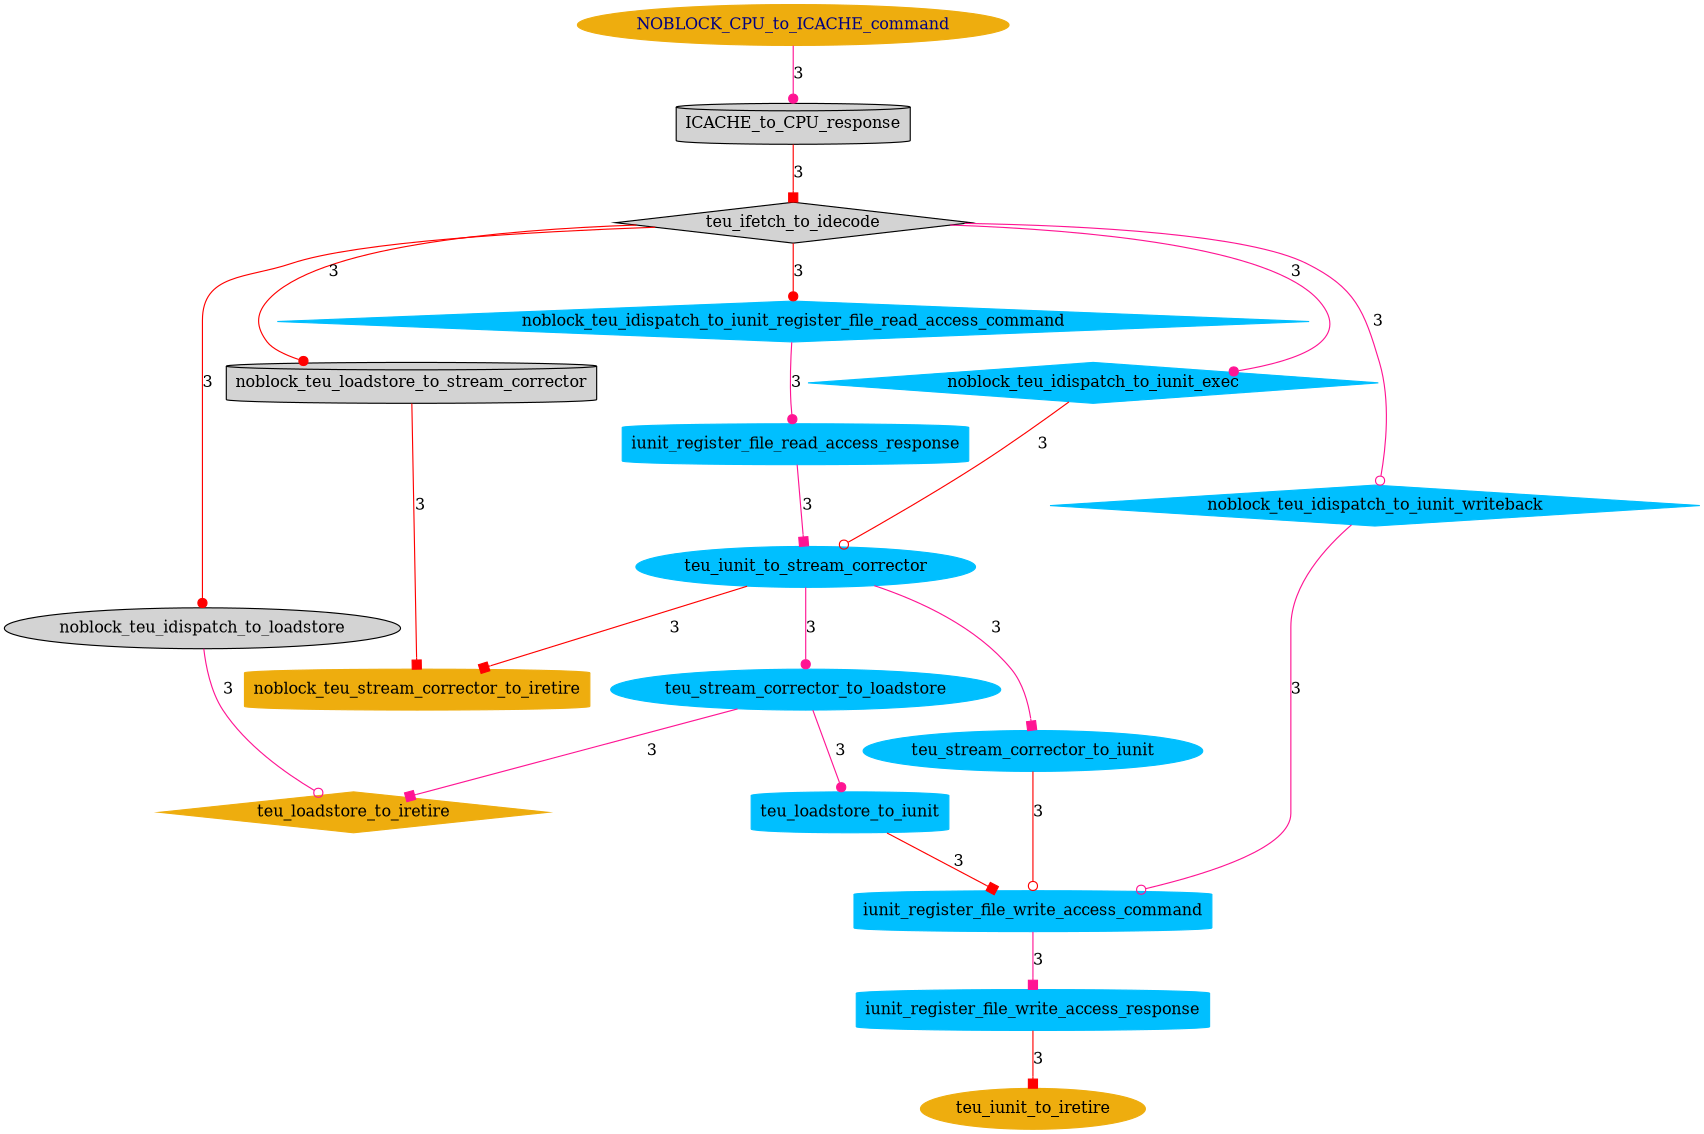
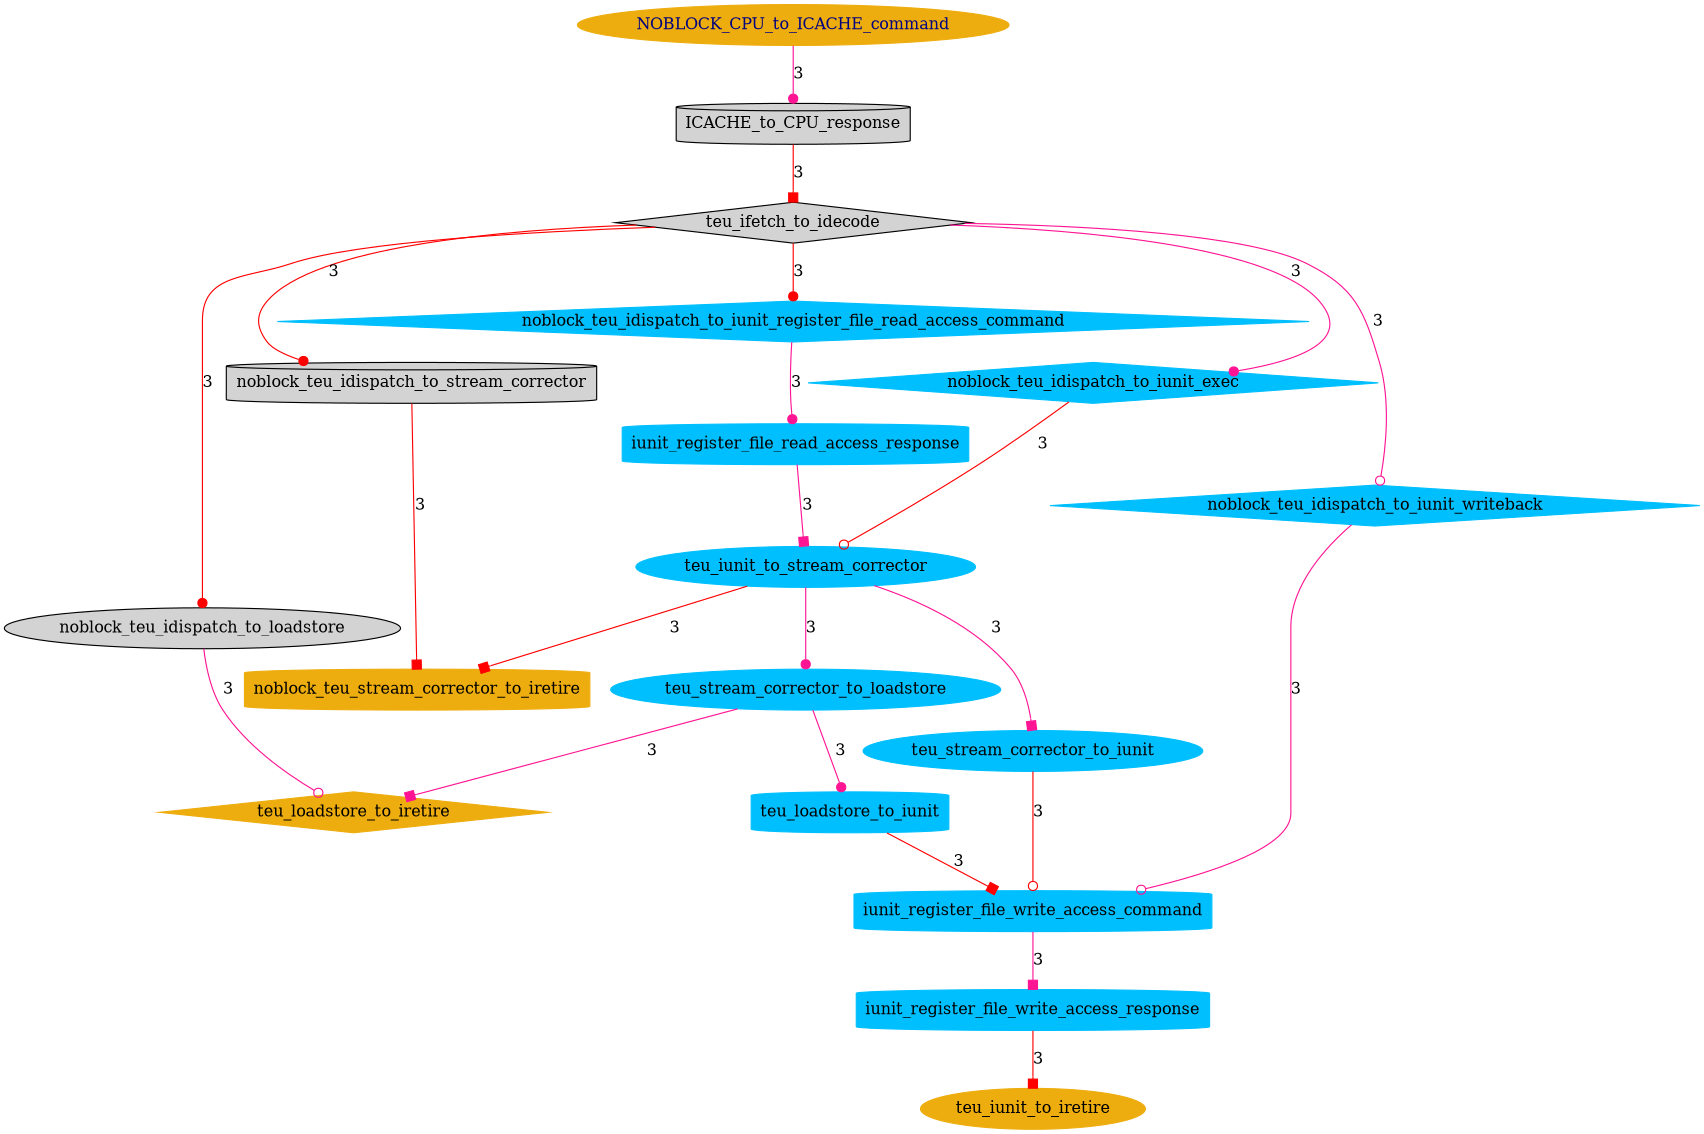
node "noblock_teu_loadstore_to_stream_corrector": label "noblock_teu_loadstore_to_stream_corrector" -> "noblock_teu_idispatch_to_stream_corrector"
